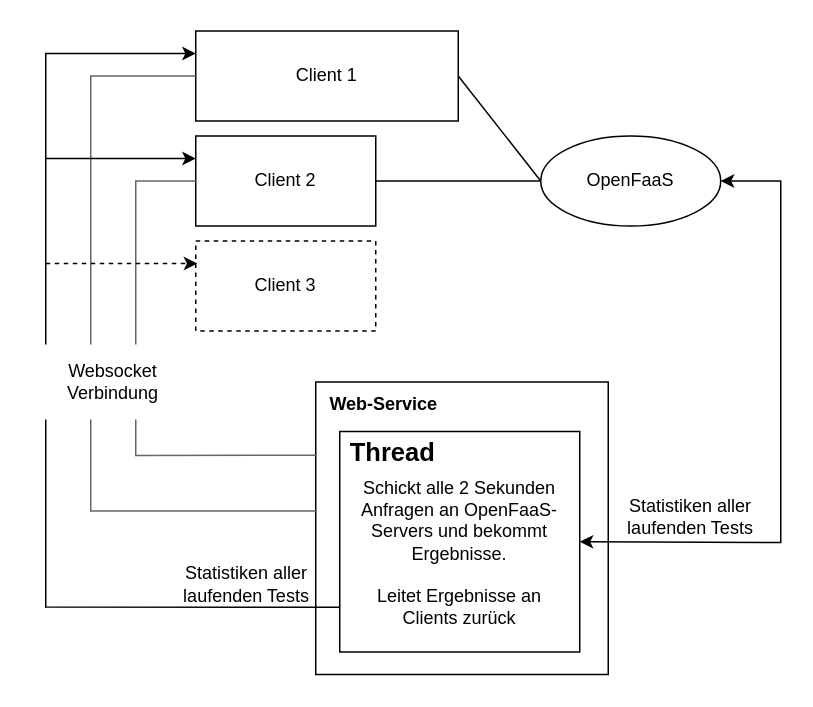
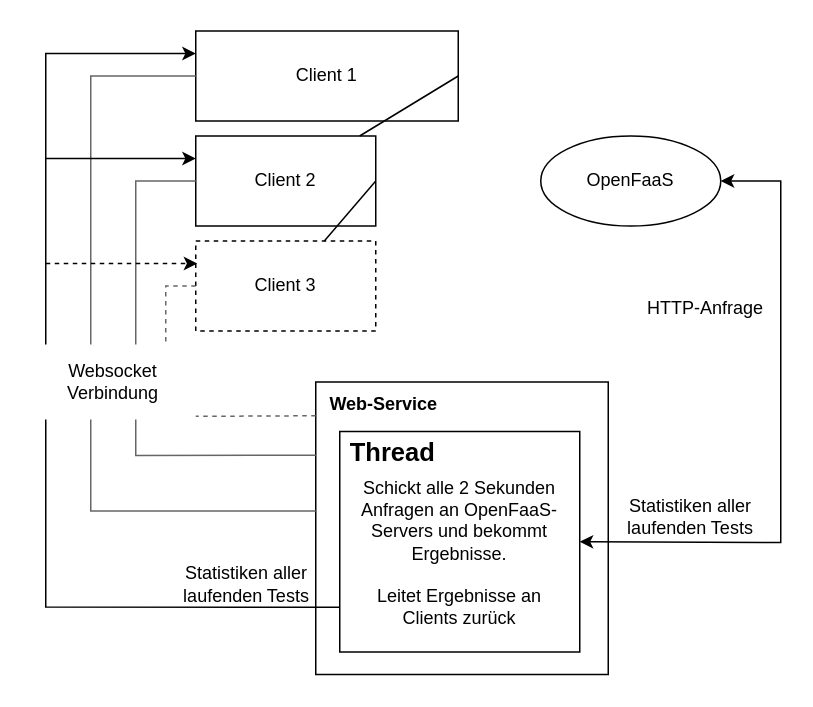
edge "Client 1" -- "OpenFaaS": now "Client 1" -- "Client 2"
edge "Client 2" -- "OpenFaaS": now "Client 2" -- "Client 3"
node "HTTP-Anfrage": added
edge "Client 3" -- "Web-Service": added
